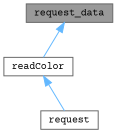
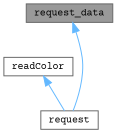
edge "readColor" -> "request_data": now "request" -> "request_data"
